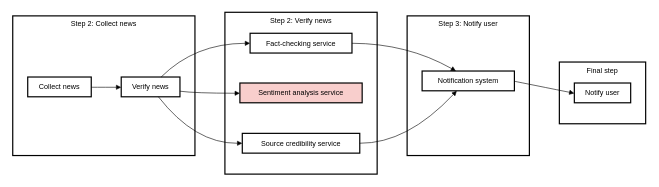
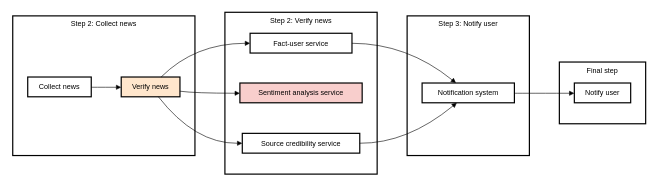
node "Fact-checking service": label "Fact-checking service" -> "Fact-user service"
node "Notification system": moved (468, 81) -> (468, 93)
node "Verify news": fillcolor #ffffff -> #ffe6cc
